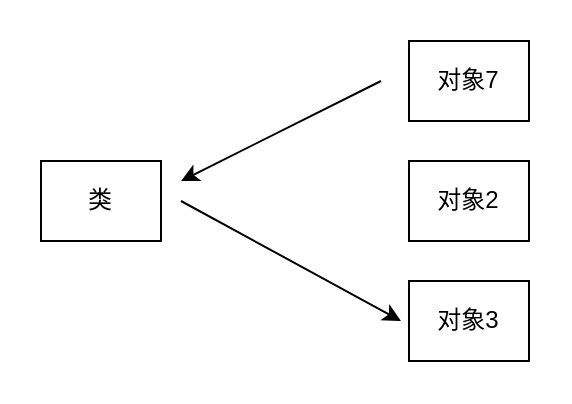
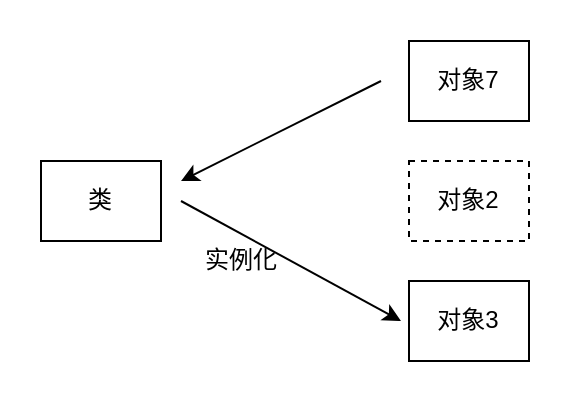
node "对象2": style solid -> dashed
node "实例化": added
